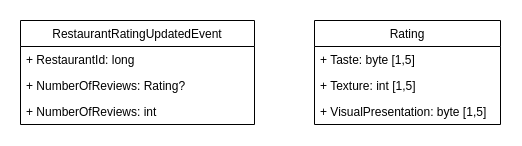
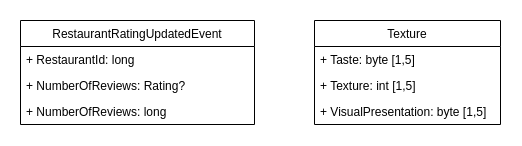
node "Rating": label "Rating" -> "Texture"
node "+ NumberOfReviews: int": label "+ NumberOfReviews: int" -> "+ NumberOfReviews: long"
